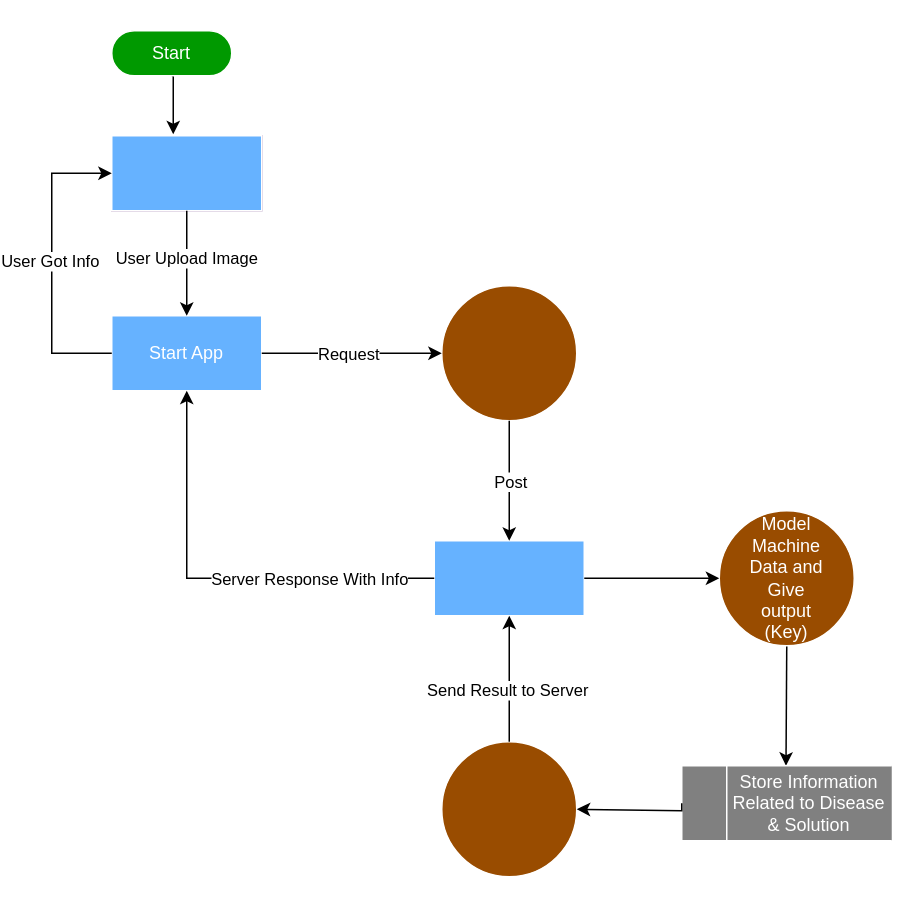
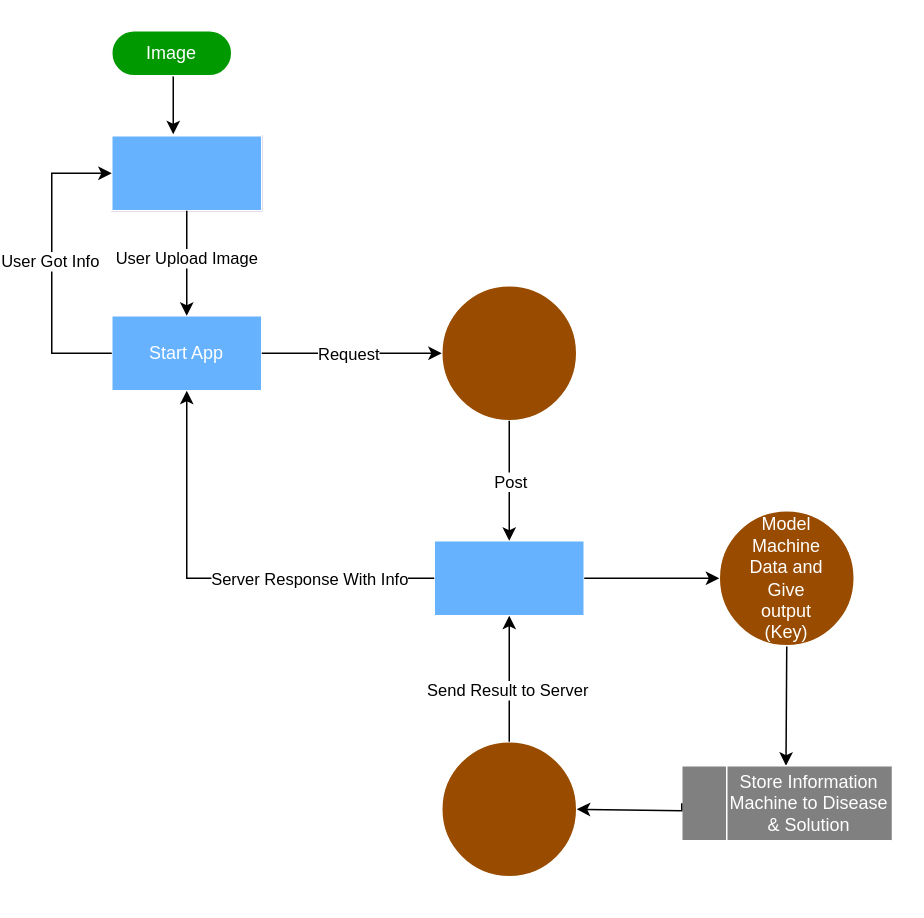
node "Start": label "Start" -> "Image"
node "Store Information Related to Disease & Solution": label "Store Information Related to Disease & Solution" -> "Store Information Machine to Disease & Solution"
